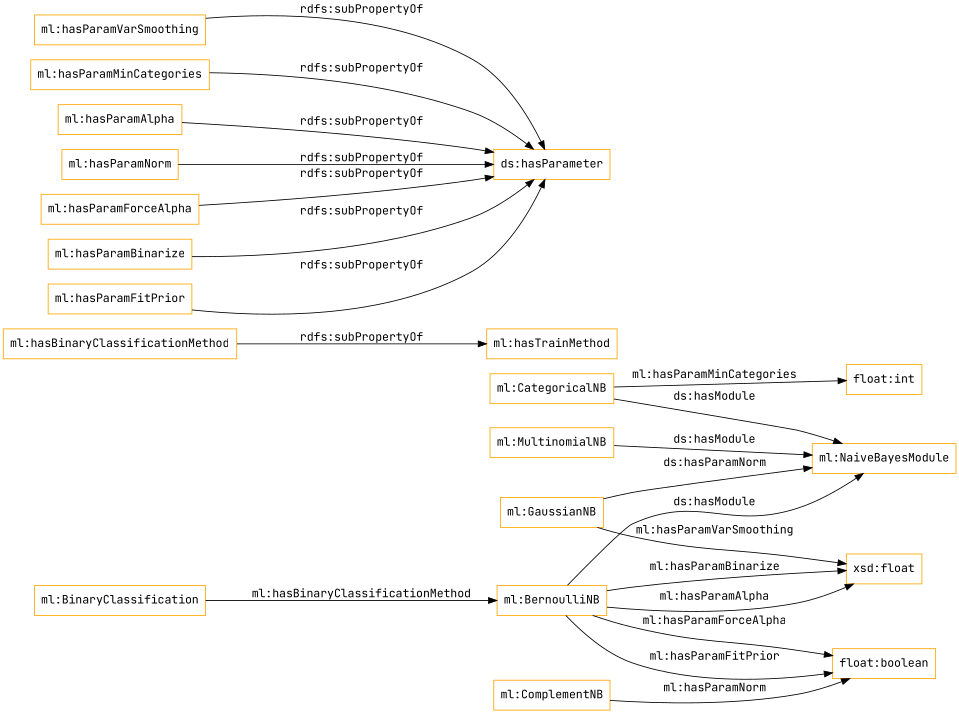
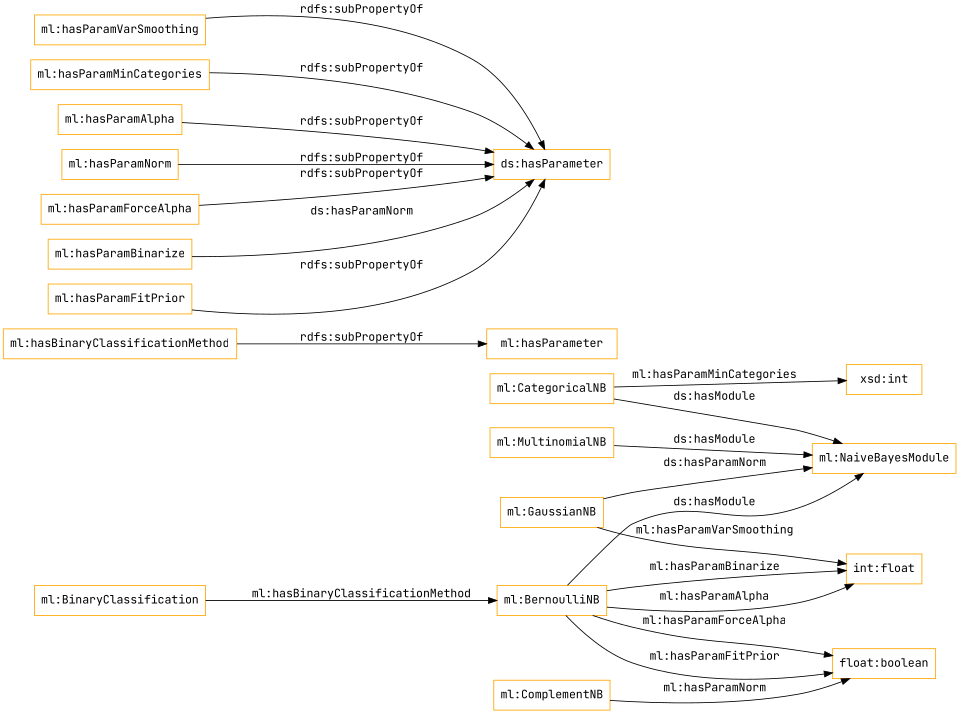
edge "ml:hasParamBinarize" -> "ds:hasParameter": label "rdfs:subPropertyOf" -> "ds:hasParamNorm"
node "ml:hasTrainMethod": label "ml:hasTrainMethod" -> "ml:hasParameter"
node "float:int": label "float:int" -> "xsd:int"
node "xsd:float": label "xsd:float" -> "int:float"
